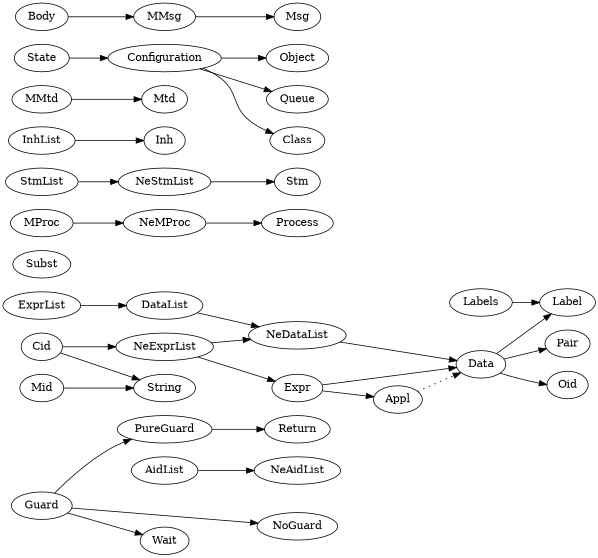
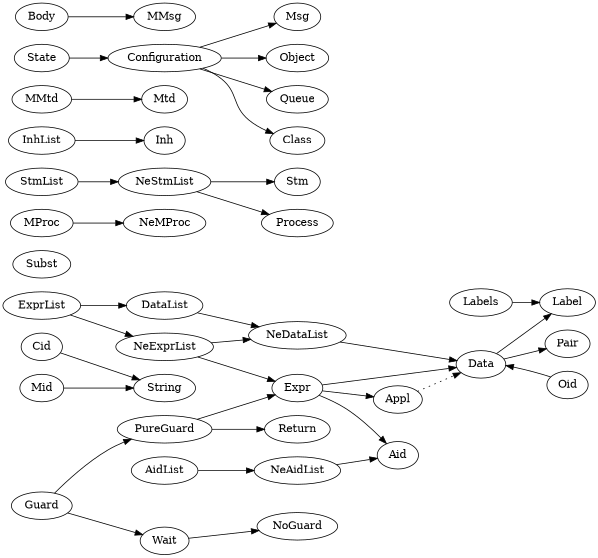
edge "MMsg" -> "Msg": now "Configuration" -> "Msg"
edge "NeMProc" -> "Process": now "NeStmList" -> "Process"
edge "Cid" -> "NeExprList": now "ExprList" -> "NeExprList"
edge "Data" -> "Oid": reversed
edge "PureGuard" -> "Expr": added
node "Aid": added
edge "Guard" -> "NoGuard": now "Wait" -> "NoGuard"
